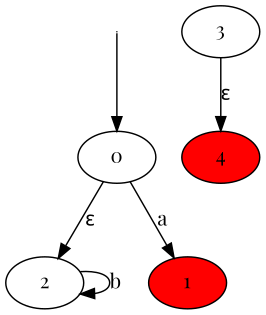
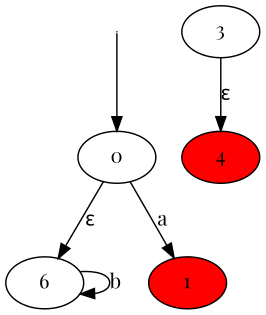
node "2": label "2" -> "6"
